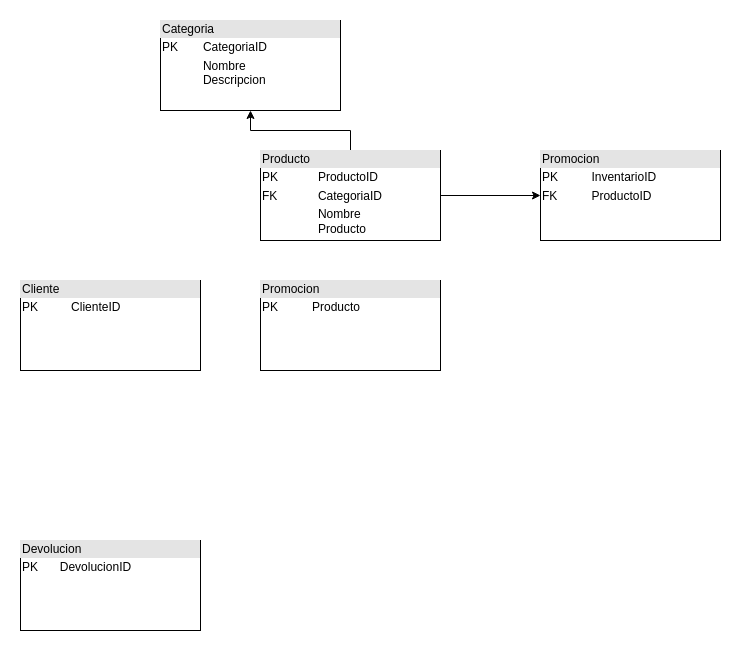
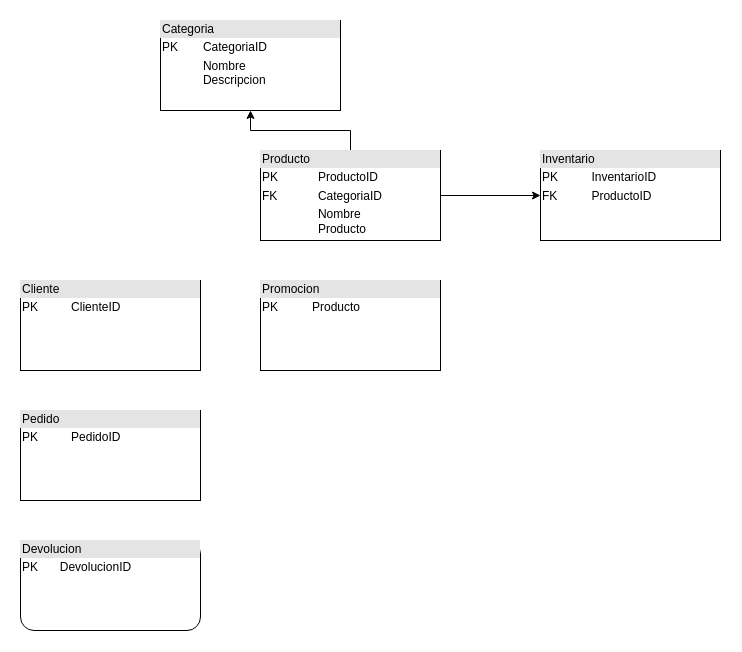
node "Promocion PK InventarioID FK ProductoID": label "Promocion PK InventarioID FK ProductoID" -> "Inventario PK InventarioID FK ProductoID"
node "Pedido PK PedidoID": added
node "Devolucion PK DevolucionID": shape rectangle -> rounded rectangle
